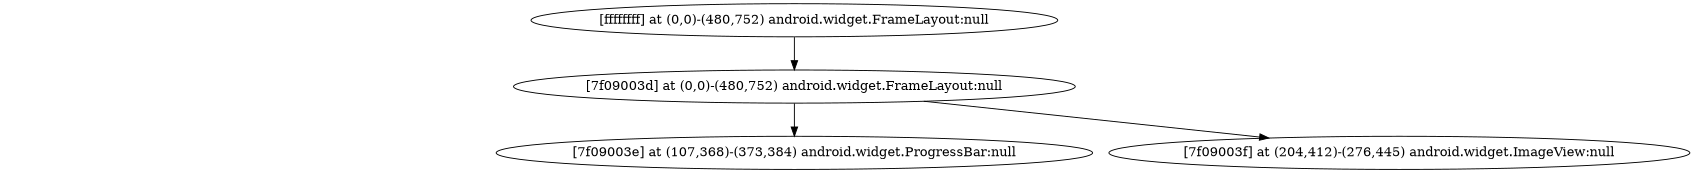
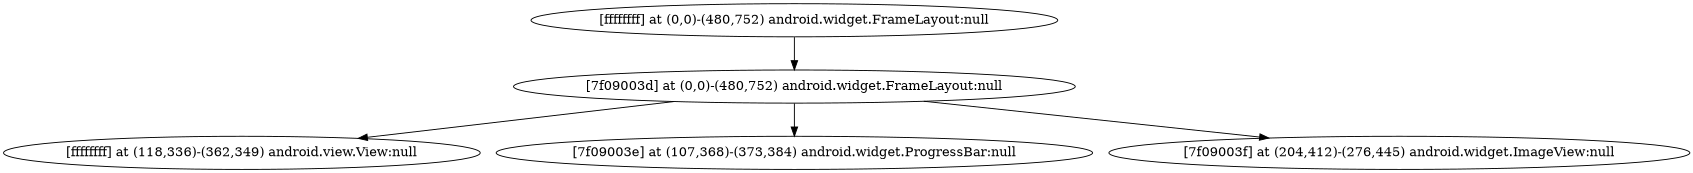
node "[ffffffff] at (118,336)-(362,349) android.view.View:null": added
